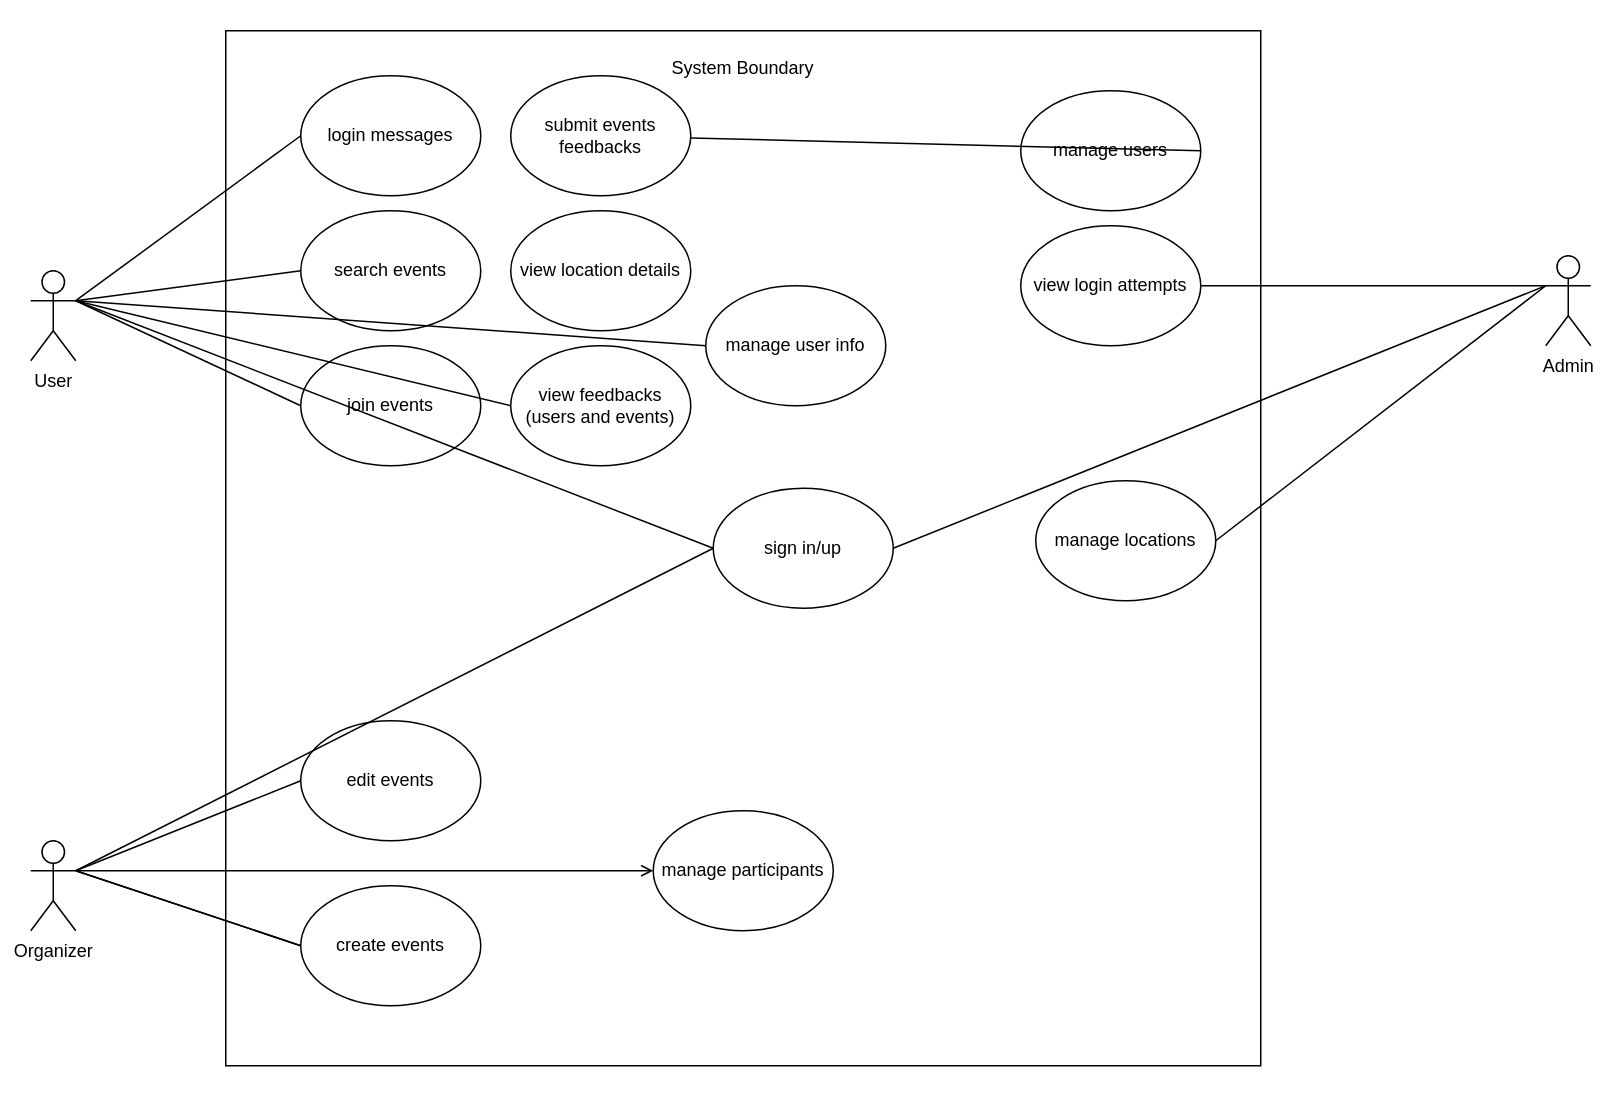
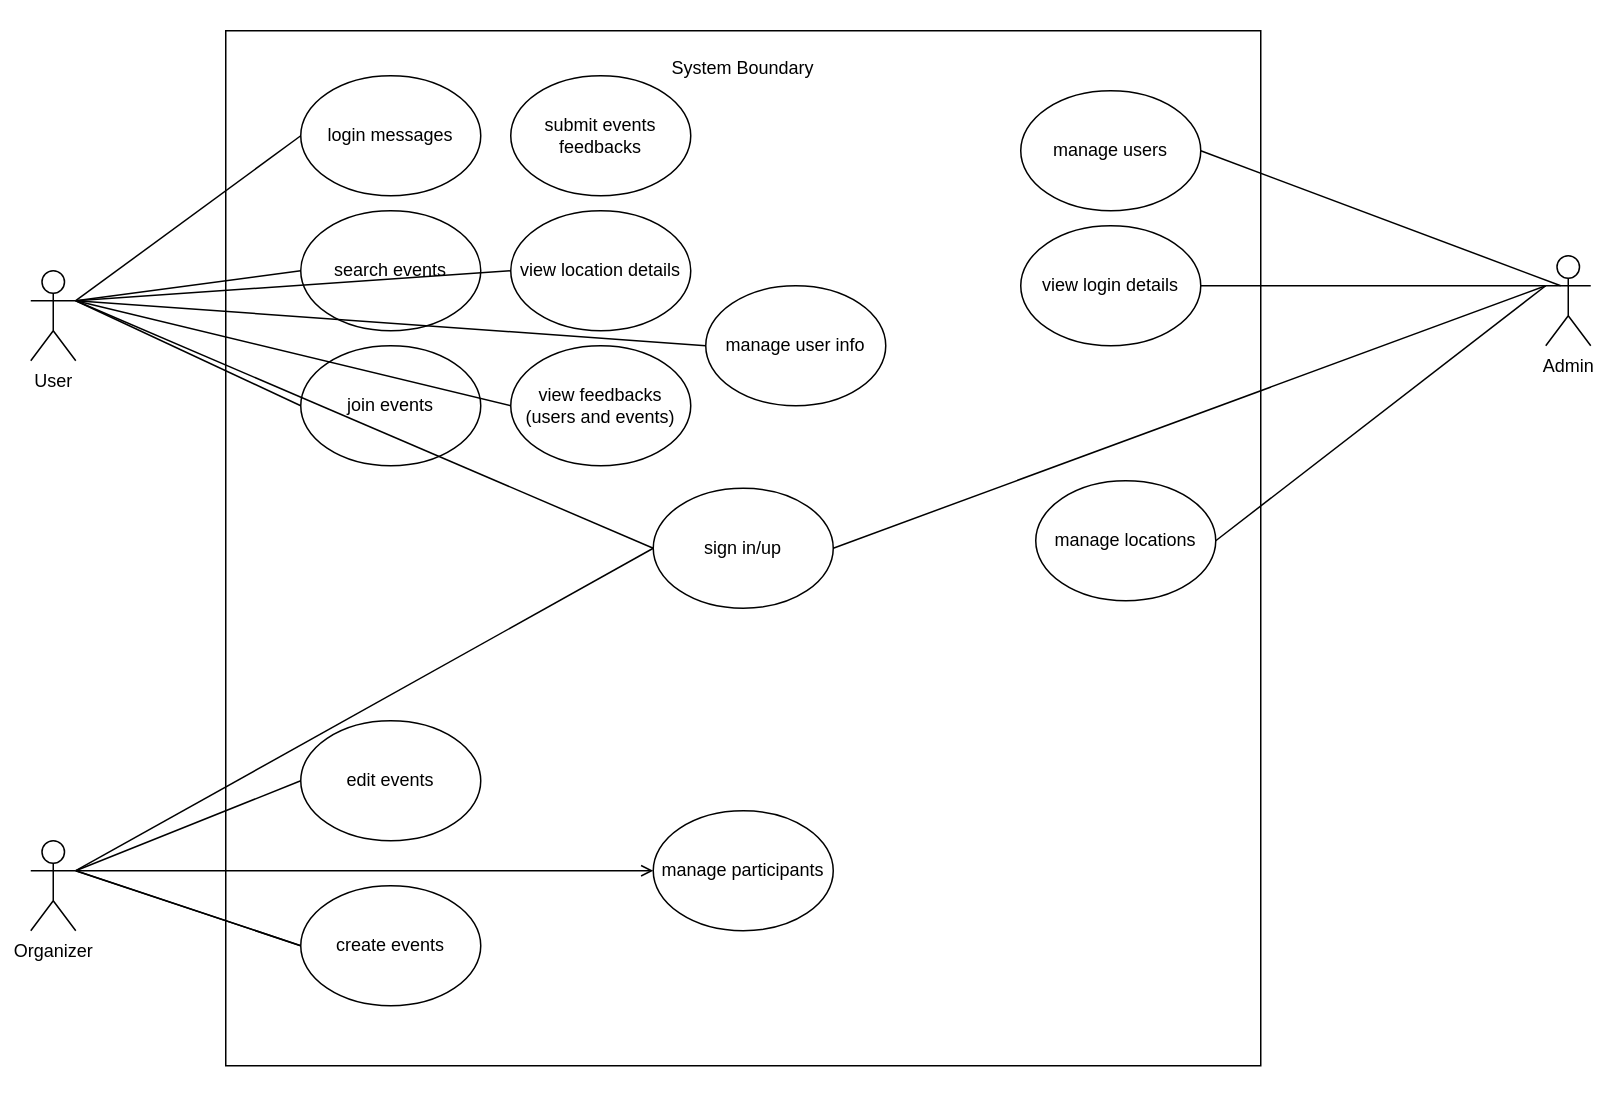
edge "submit events feedbacks" -- "manage users": now "Admin" -- "manage users"
edge "view location details" -- "User": added
node "view login attempts": label "view login attempts" -> "view login details"
node "sign in/up": moved (803, 548) -> (743, 548)
